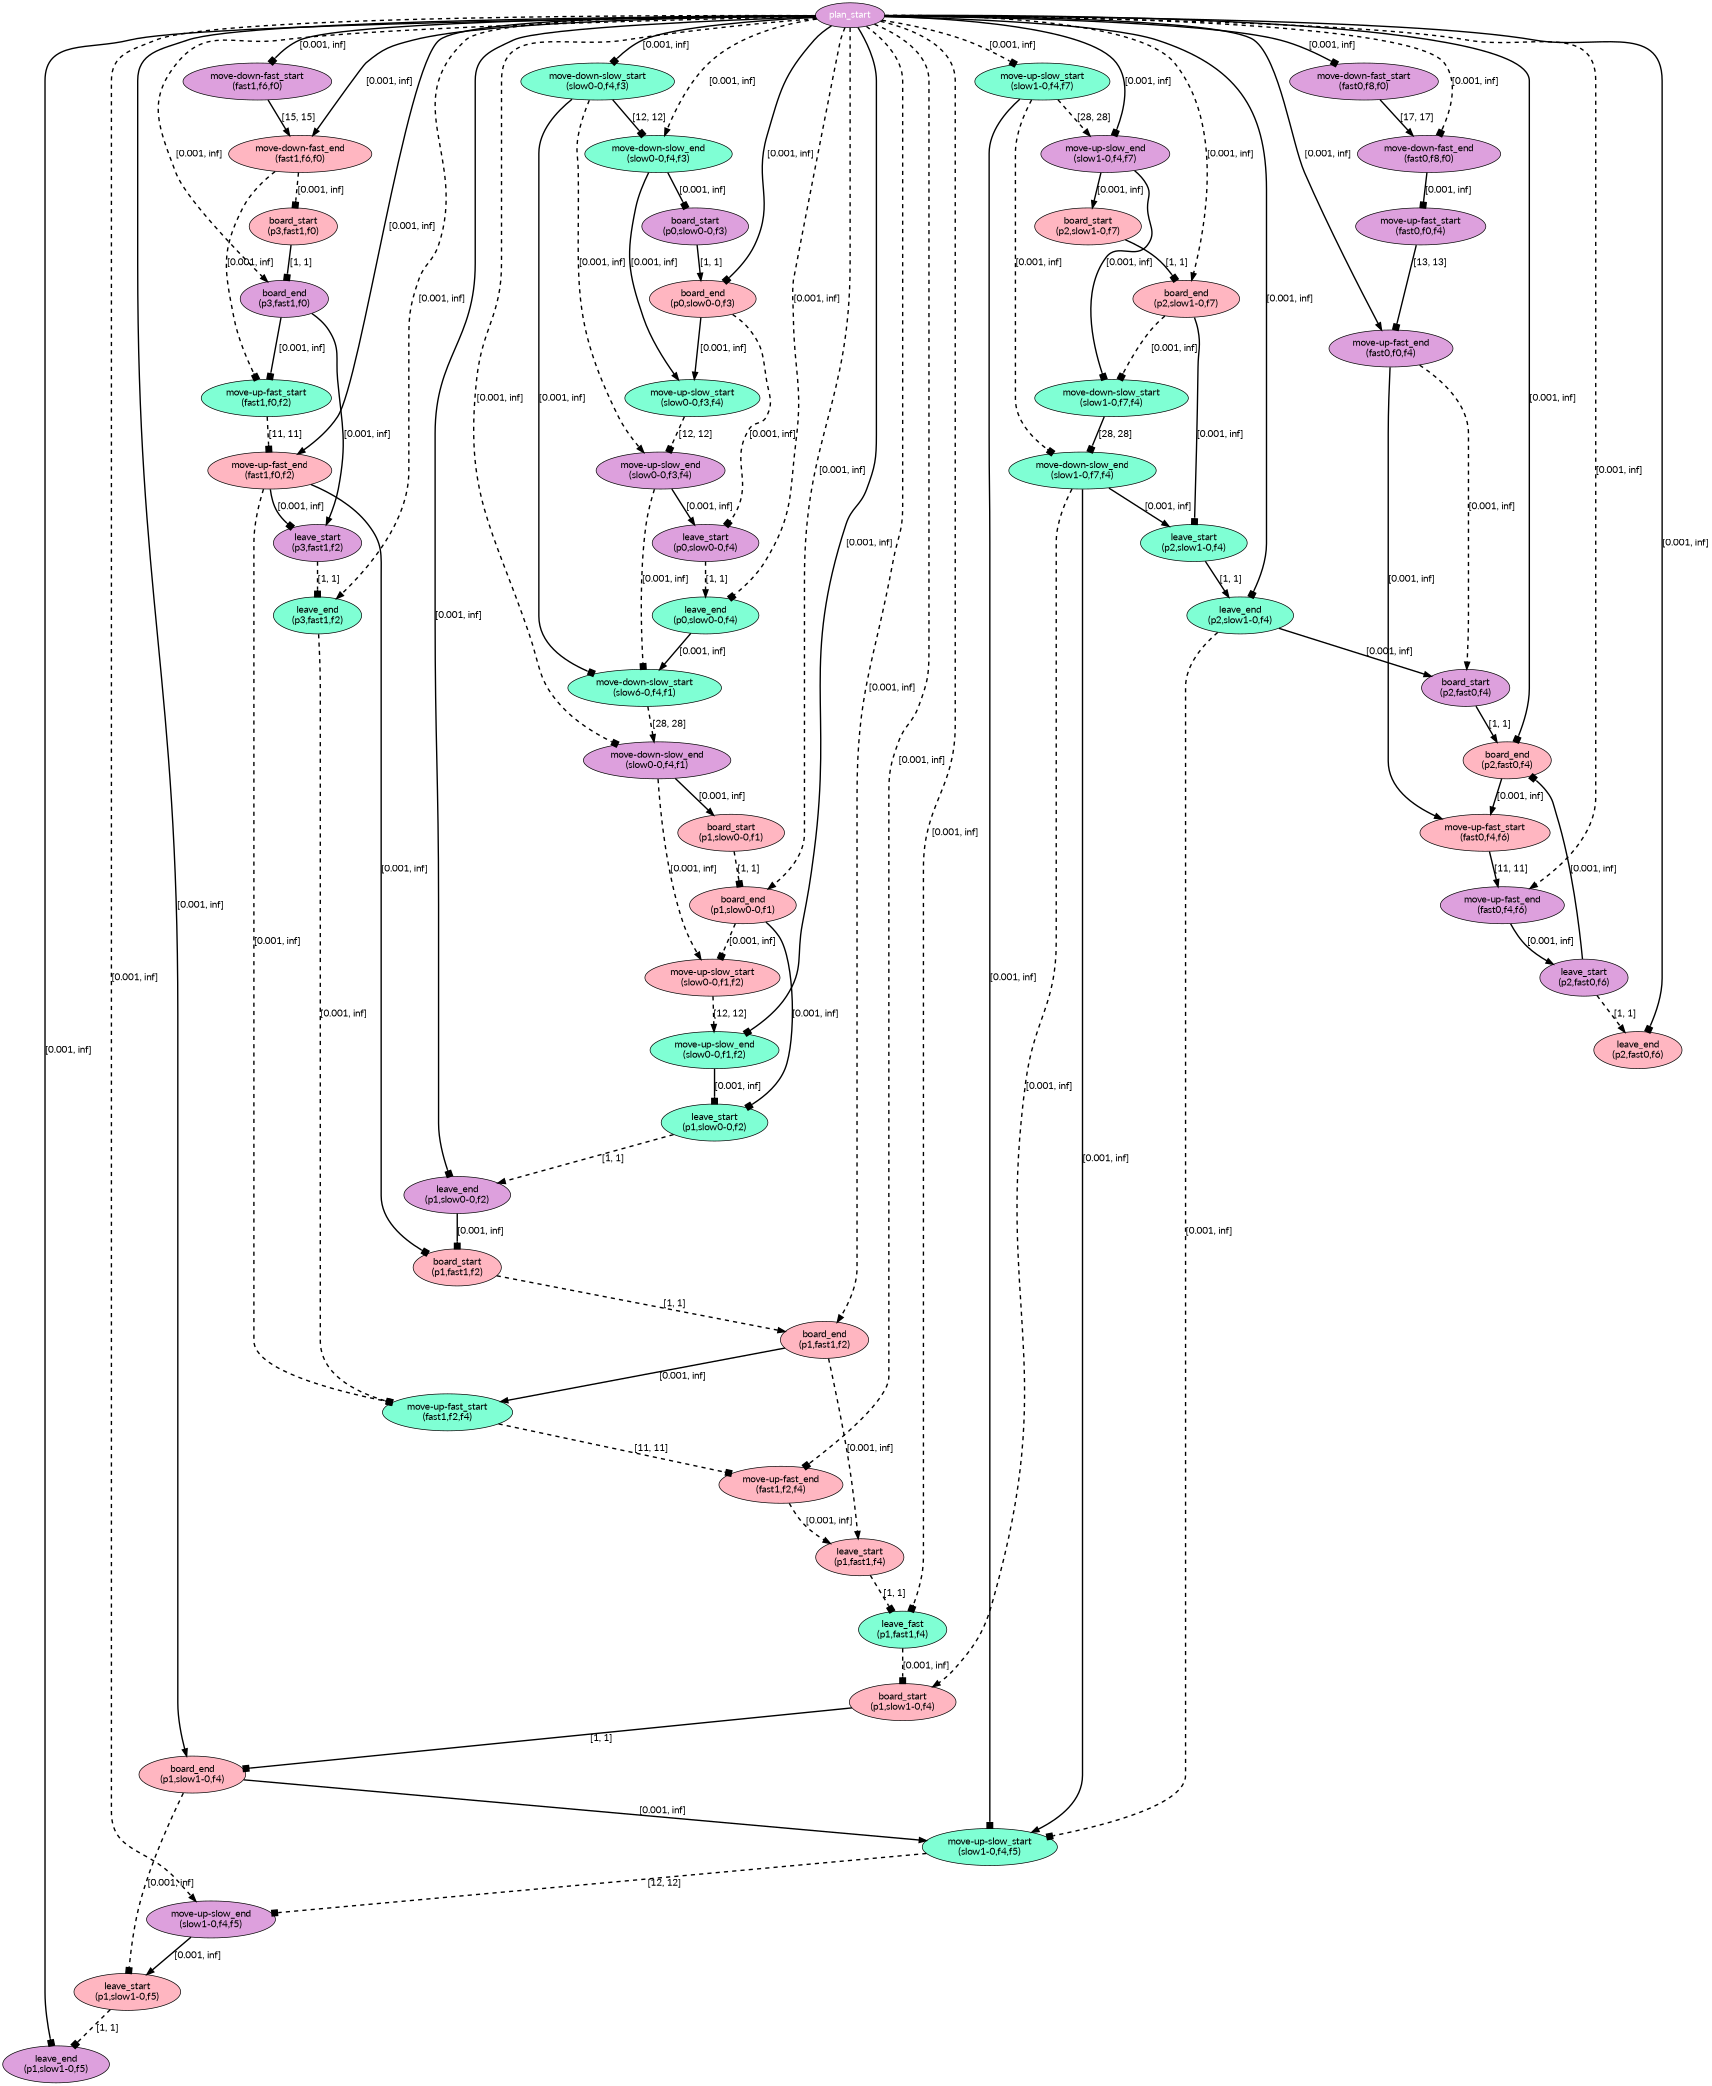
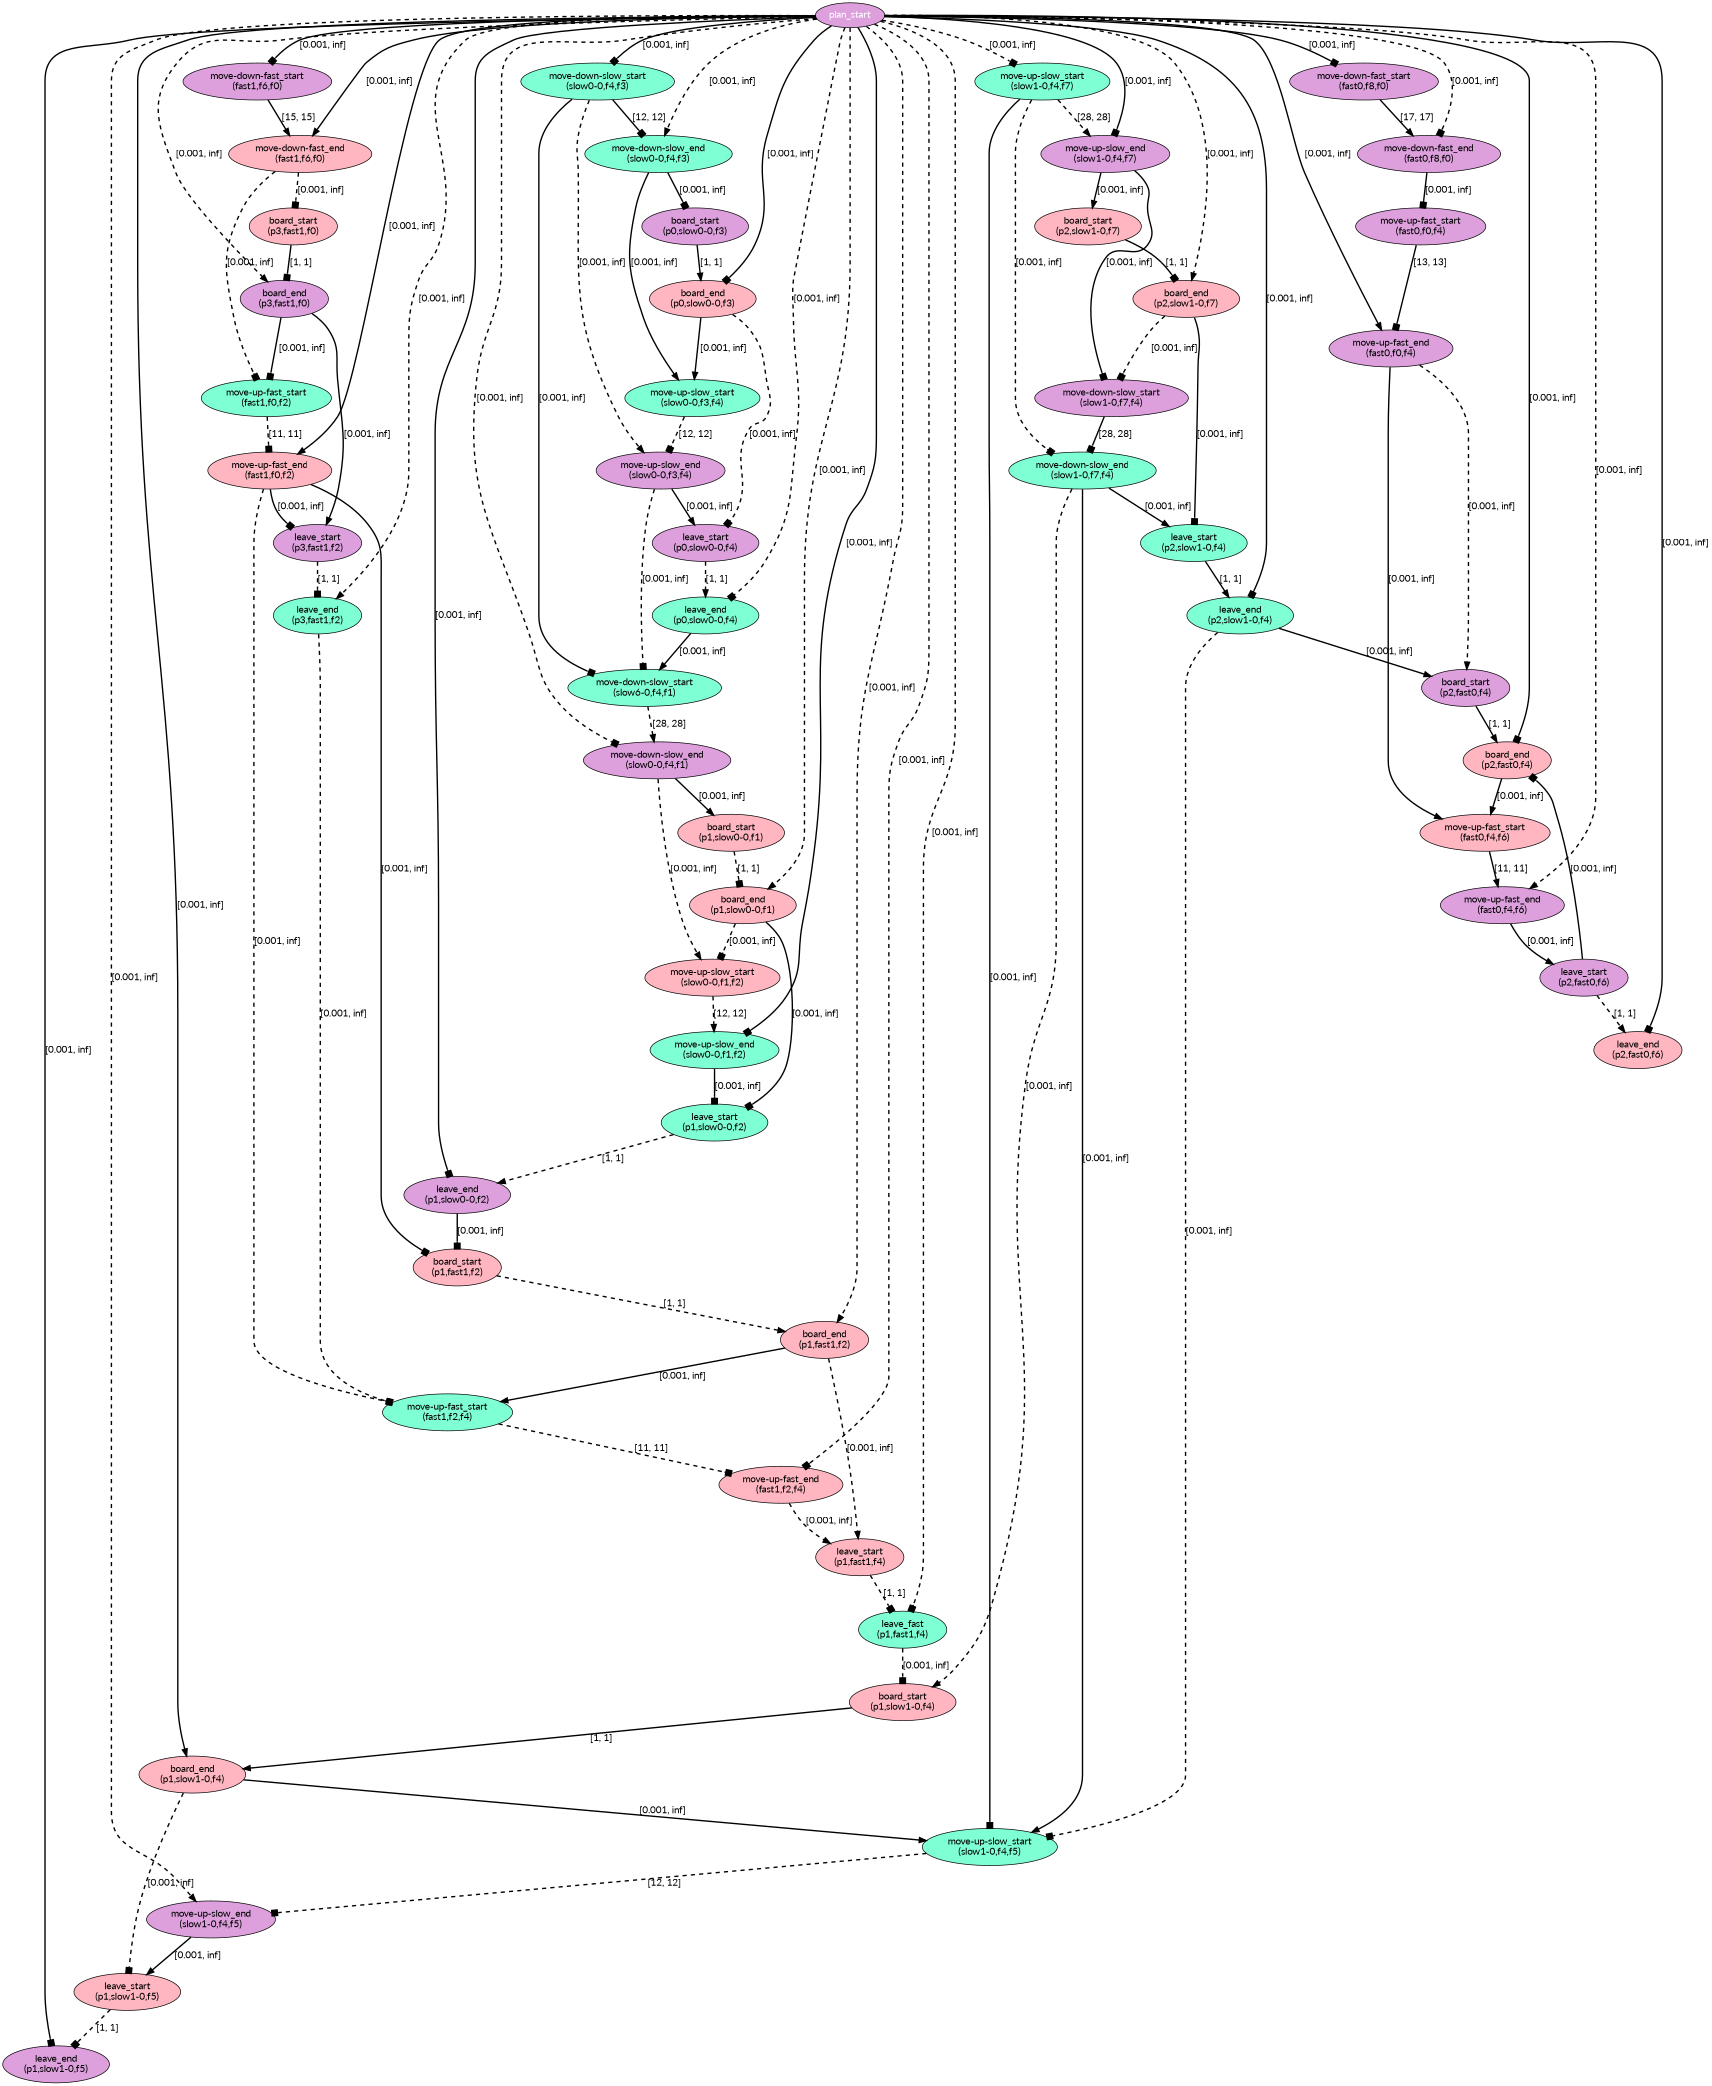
node "move-down-slow_start (slow1-0,f7,f4)": fillcolor aquamarine -> plum
edge "board_start (p1,slow1-0,f4)" -> "board_end (p1,slow1-0,f4)": arrowhead box -> normal
